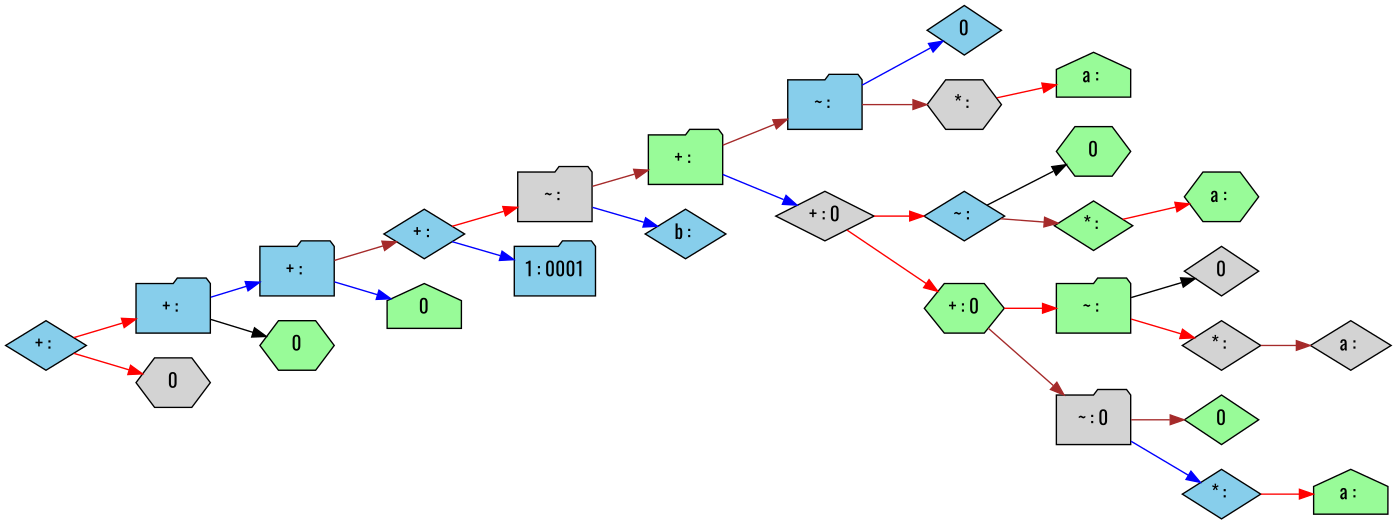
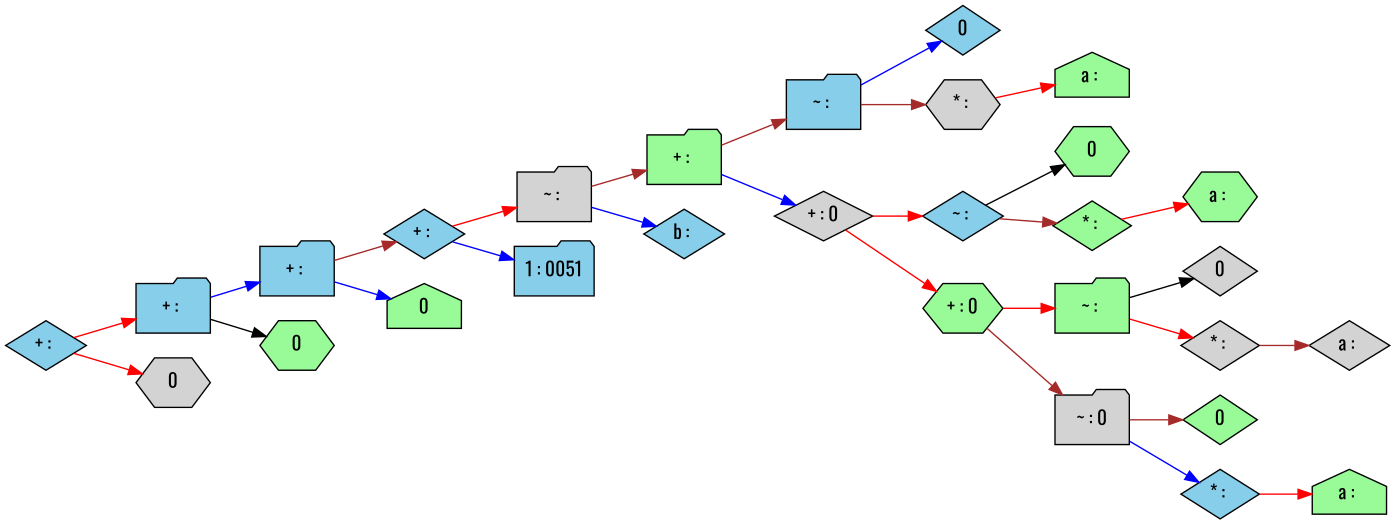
node "1 : 0001": label "1 : 0001" -> "1 : 0051"
